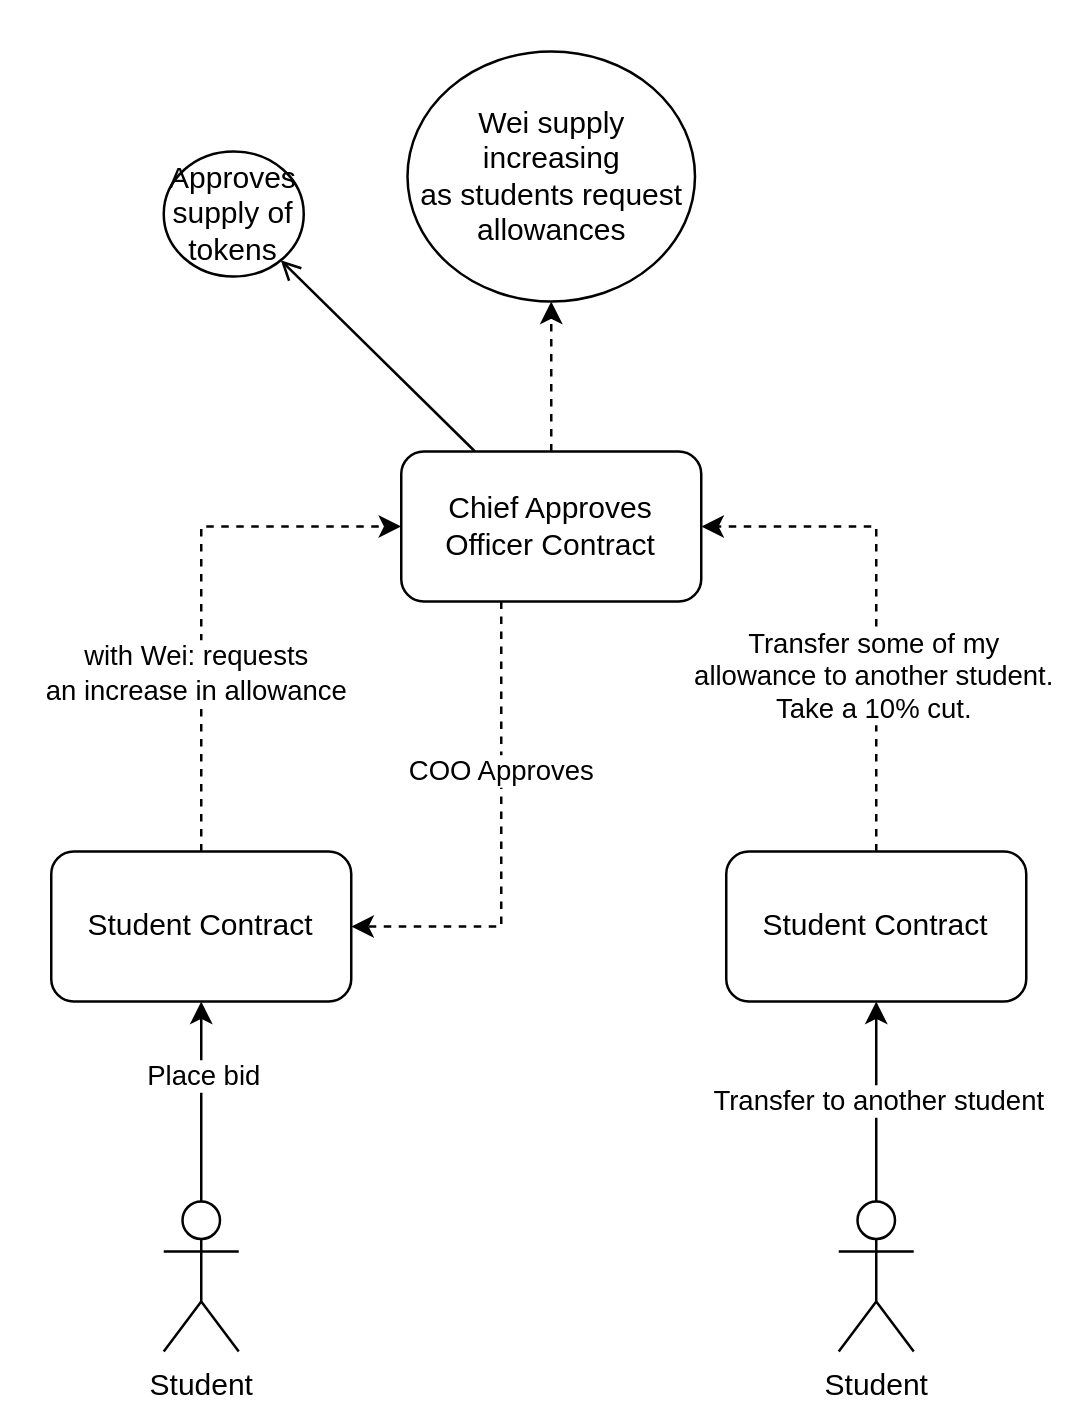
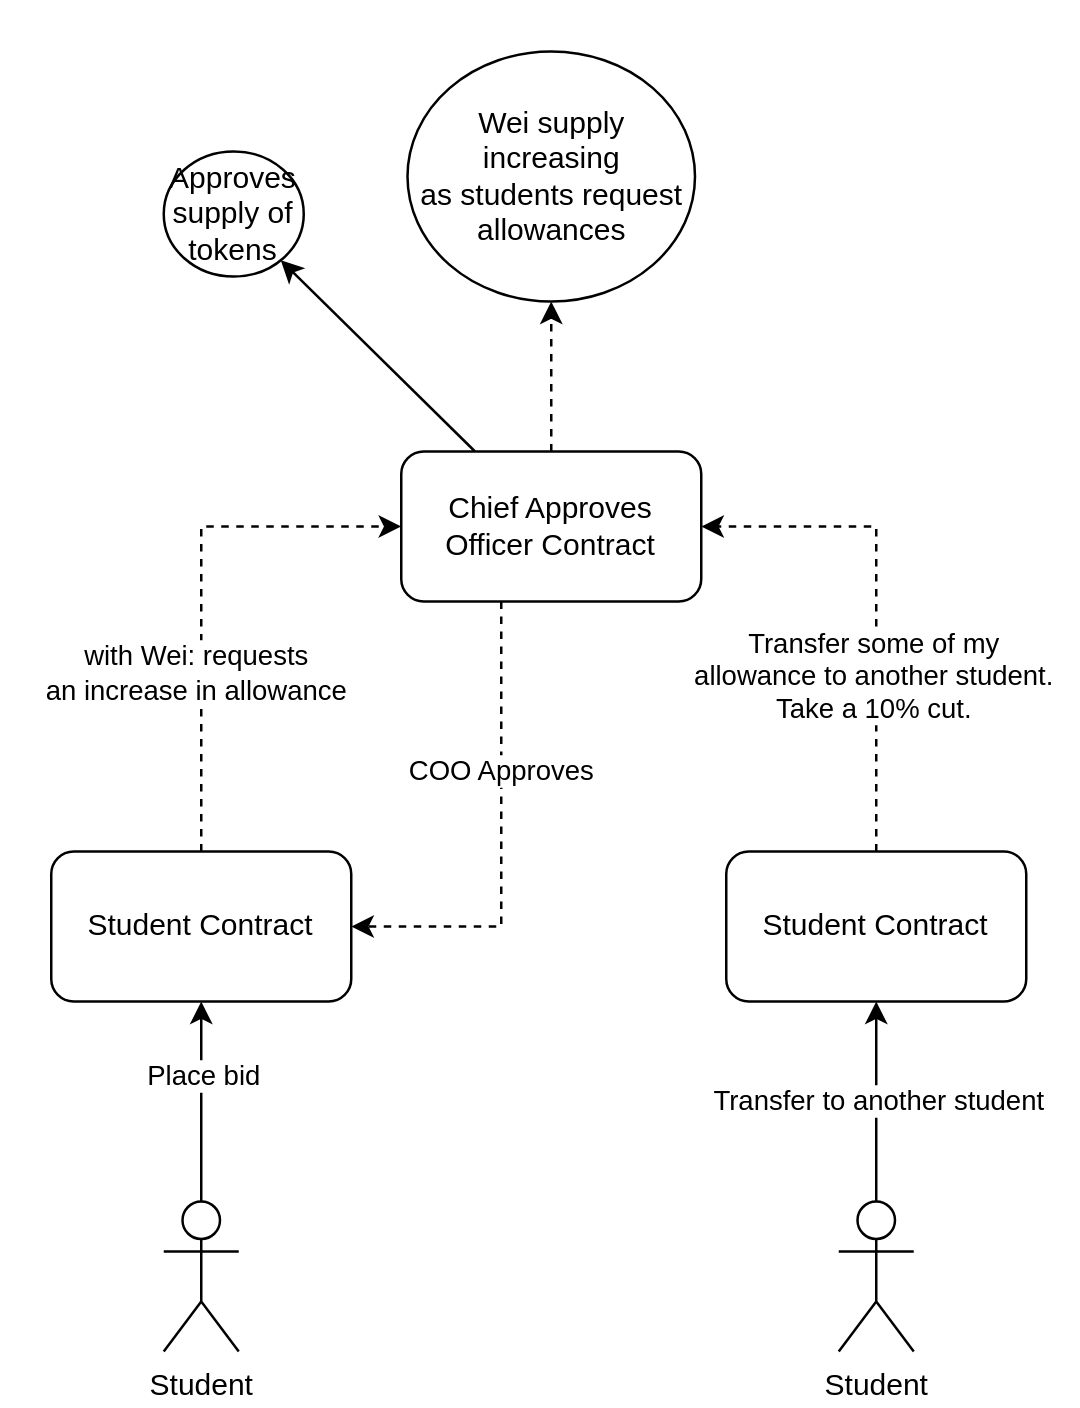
edge "Chief Approves Officer Contract" -> "Approves supply of tokens": arrowhead open -> classic
